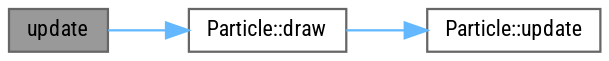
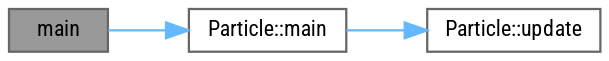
node "update": label "update" -> "main"
node "Particle::draw": label "Particle::draw" -> "Particle::main"
